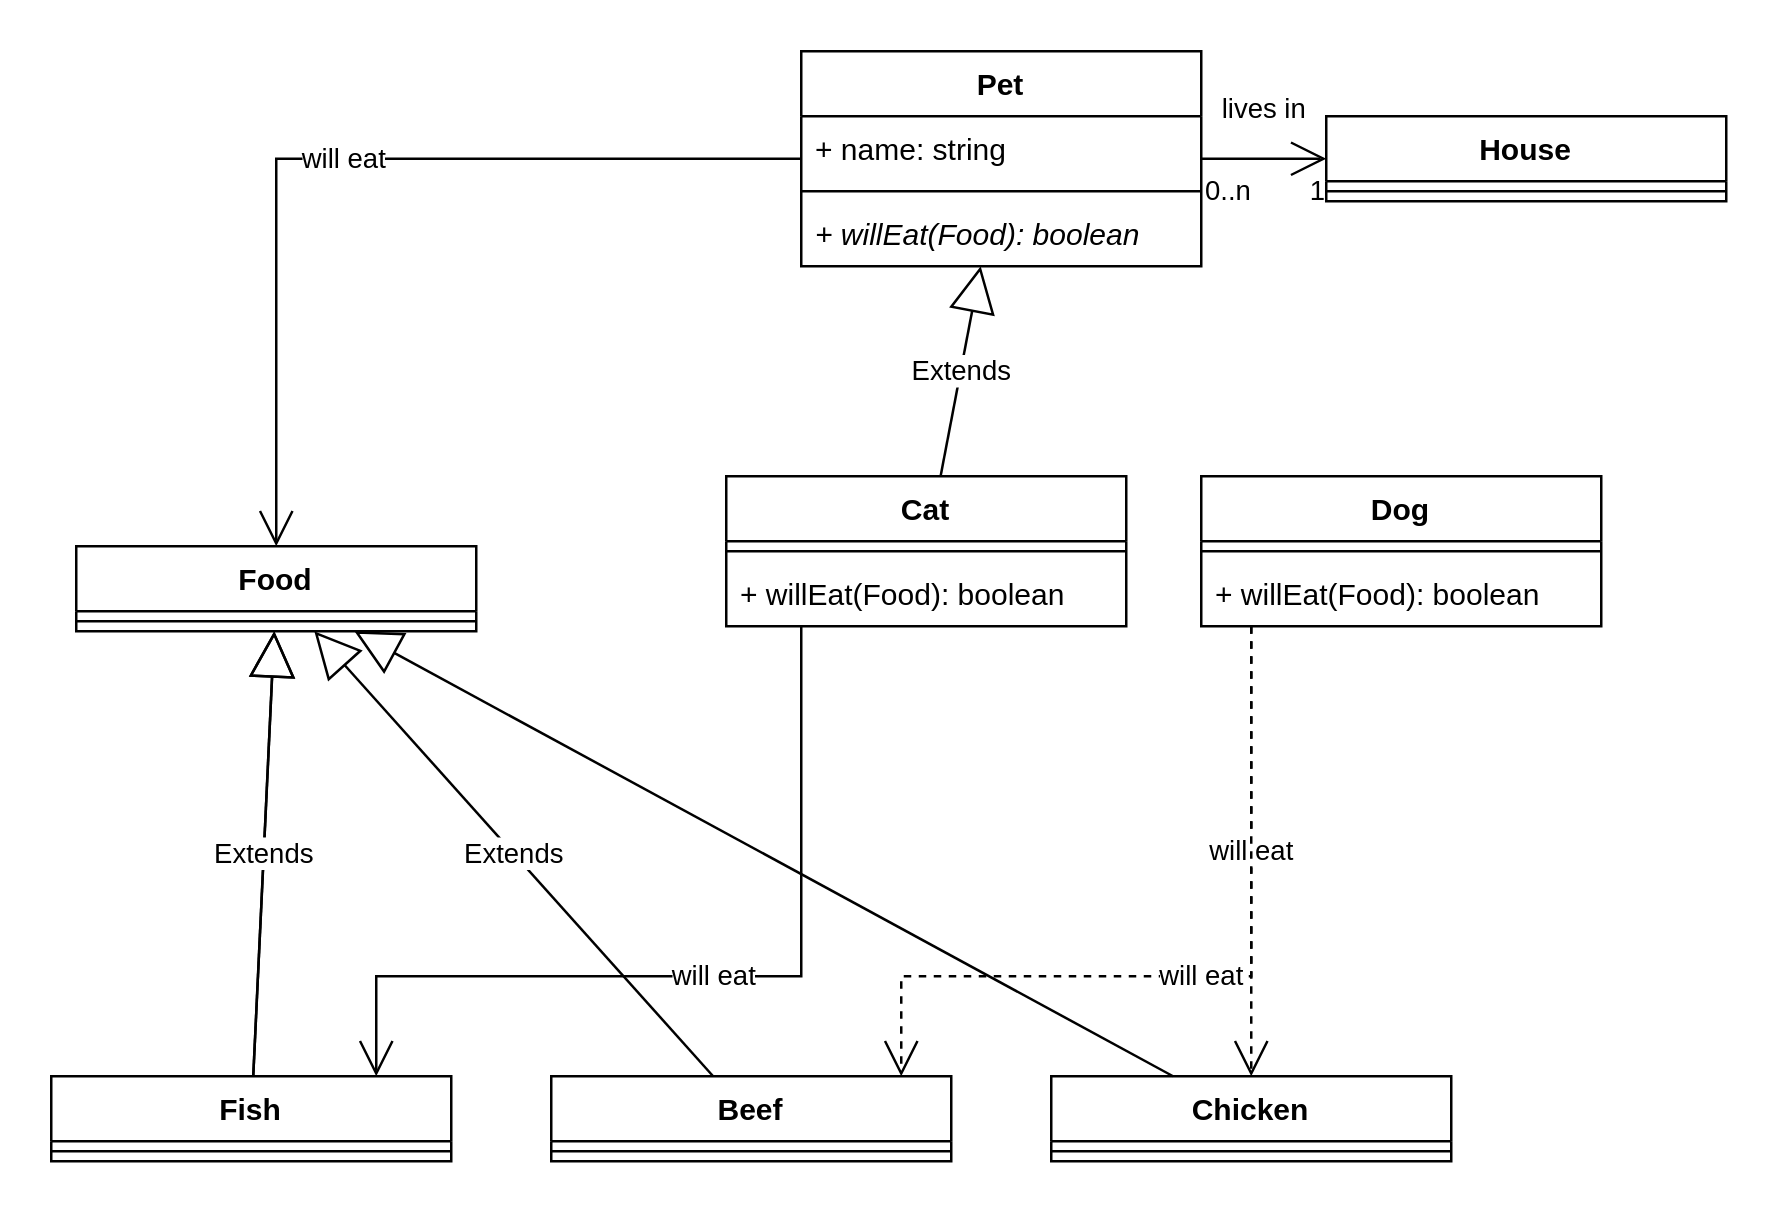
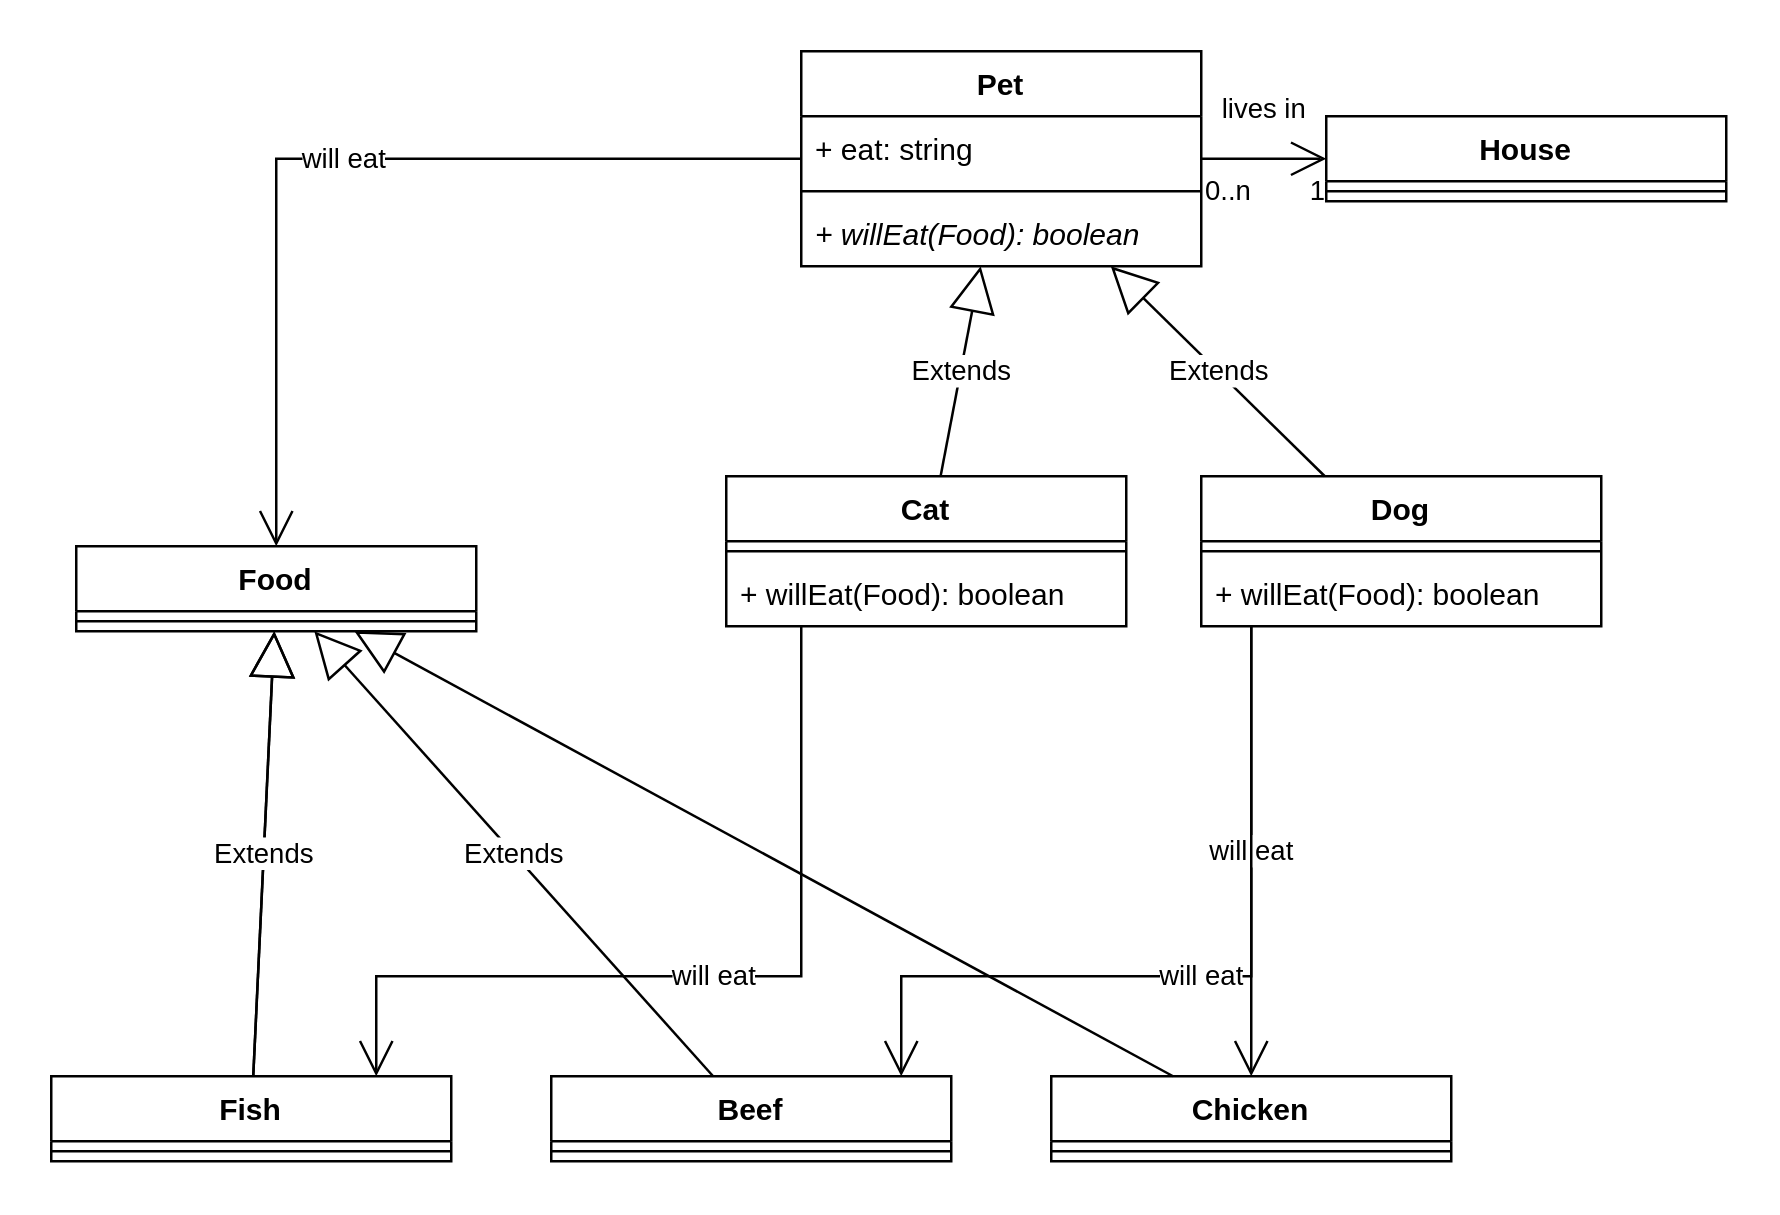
node "+ name: string": label "+ name: string" -> "+ eat: string"
edge "Dog" -> "Pet": added, label "Extends"
edge "Dog" -> "Beef": style dashed -> solid
edge "Dog" -> "Chicken": style dashed -> solid
